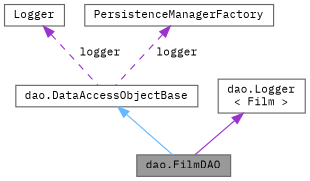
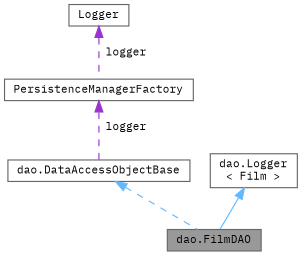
edge "dao.DataAccessObjectBase" -> "Logger": now "PersistenceManagerFactory" -> "Logger"
edge "dao.FilmDAO" -> "dao.DataAccessObjectBase": style solid -> dashed
edge "dao.FilmDAO" -> "dao.Logger < Film >": color darkorchid3 -> steelblue1
